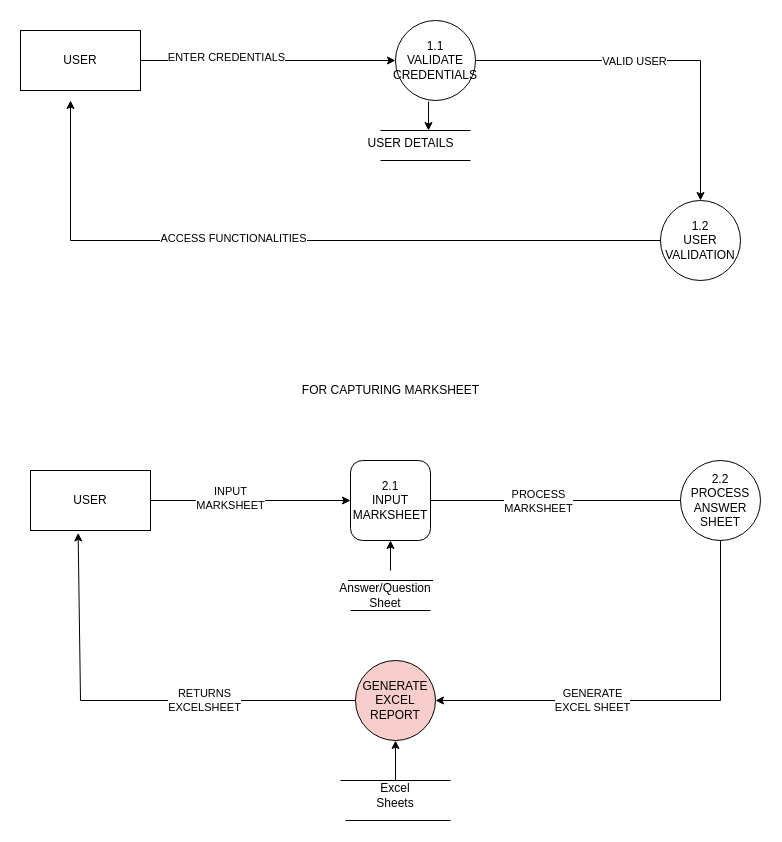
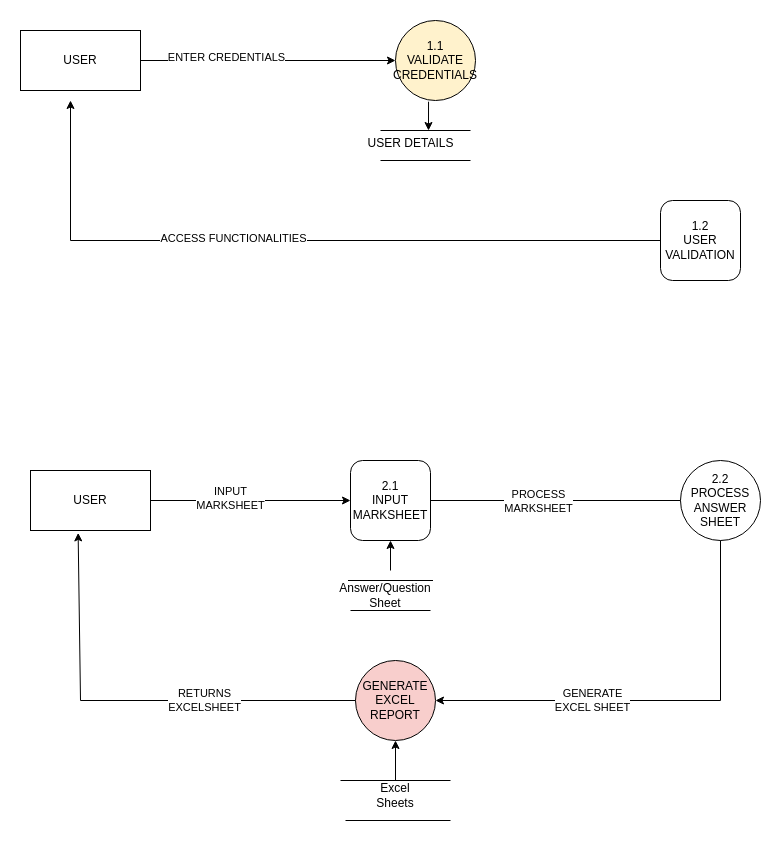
node "1.1 VALIDATE CREDENTIALS": fillcolor #ffffff -> #fff2cc
edge "1.1 VALIDATE CREDENTIALS" -> "1.2 USER VALIDATION": removed, label "VALID USER"
node "1.2 USER VALIDATION": shape ellipse -> rounded rectangle
node "FOR CAPTURING MARKSHEET": removed
